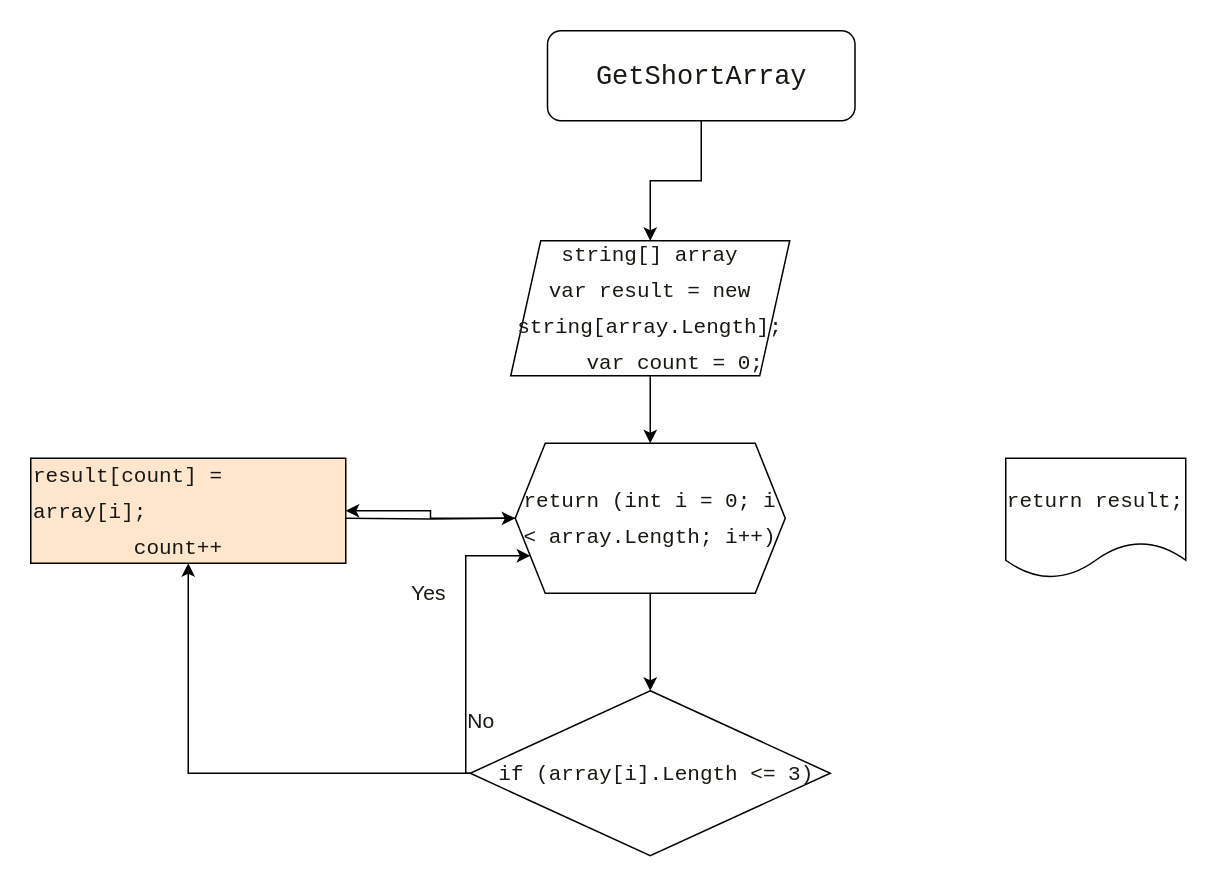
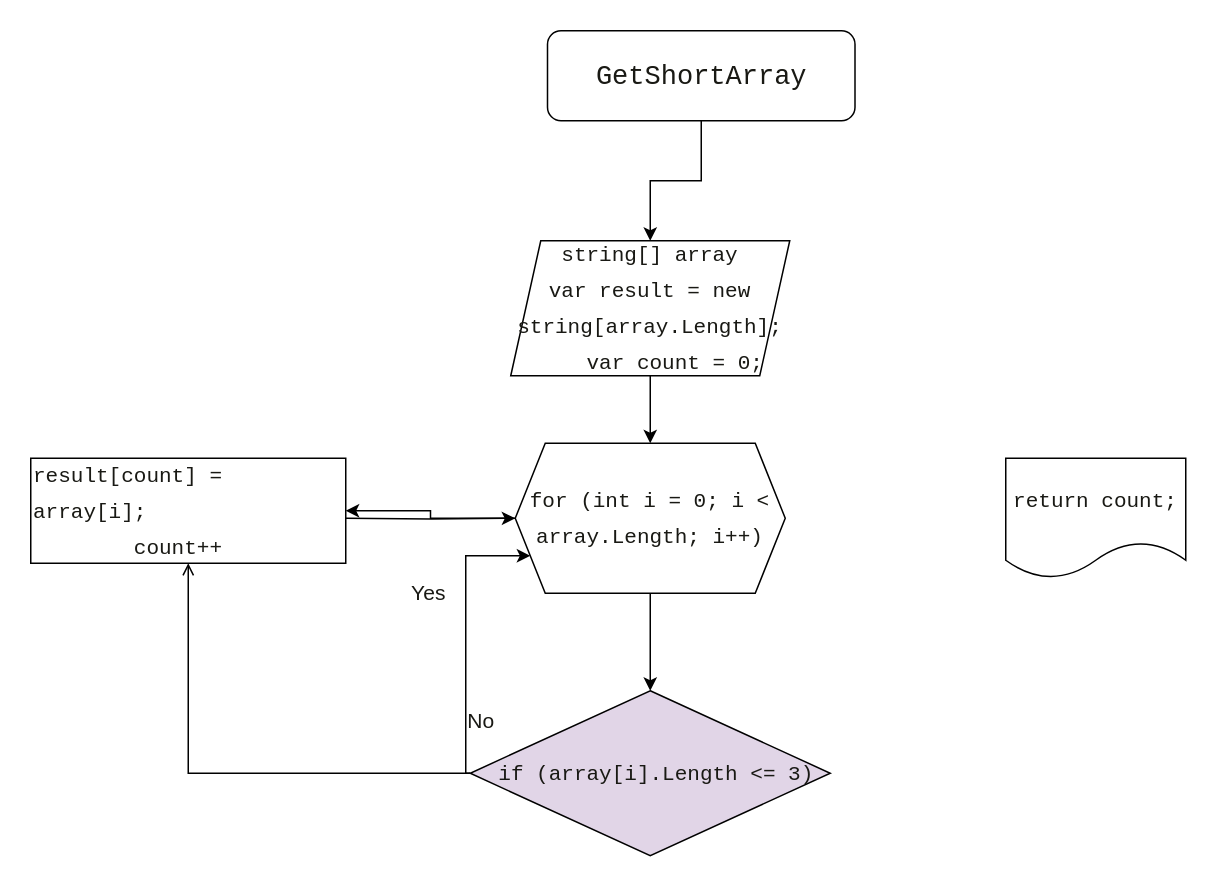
node "return result;": label "return result;" -> "return count;"
node "result[count] = array[i]; count++": fillcolor #ffe6cc -> #ffffff
node "return (int i = 0; i < array.Length; i++)": label "return (int i = 0; i < array.Length; i++)" -> "for (int i = 0; i < array.Length; i++)"
edge "if (array[i].Length <= 3)" -> "result[count] = array[i]; count++": arrowhead classic -> open
node "if (array[i].Length <= 3)": fillcolor #ffffff -> #e1d5e7
